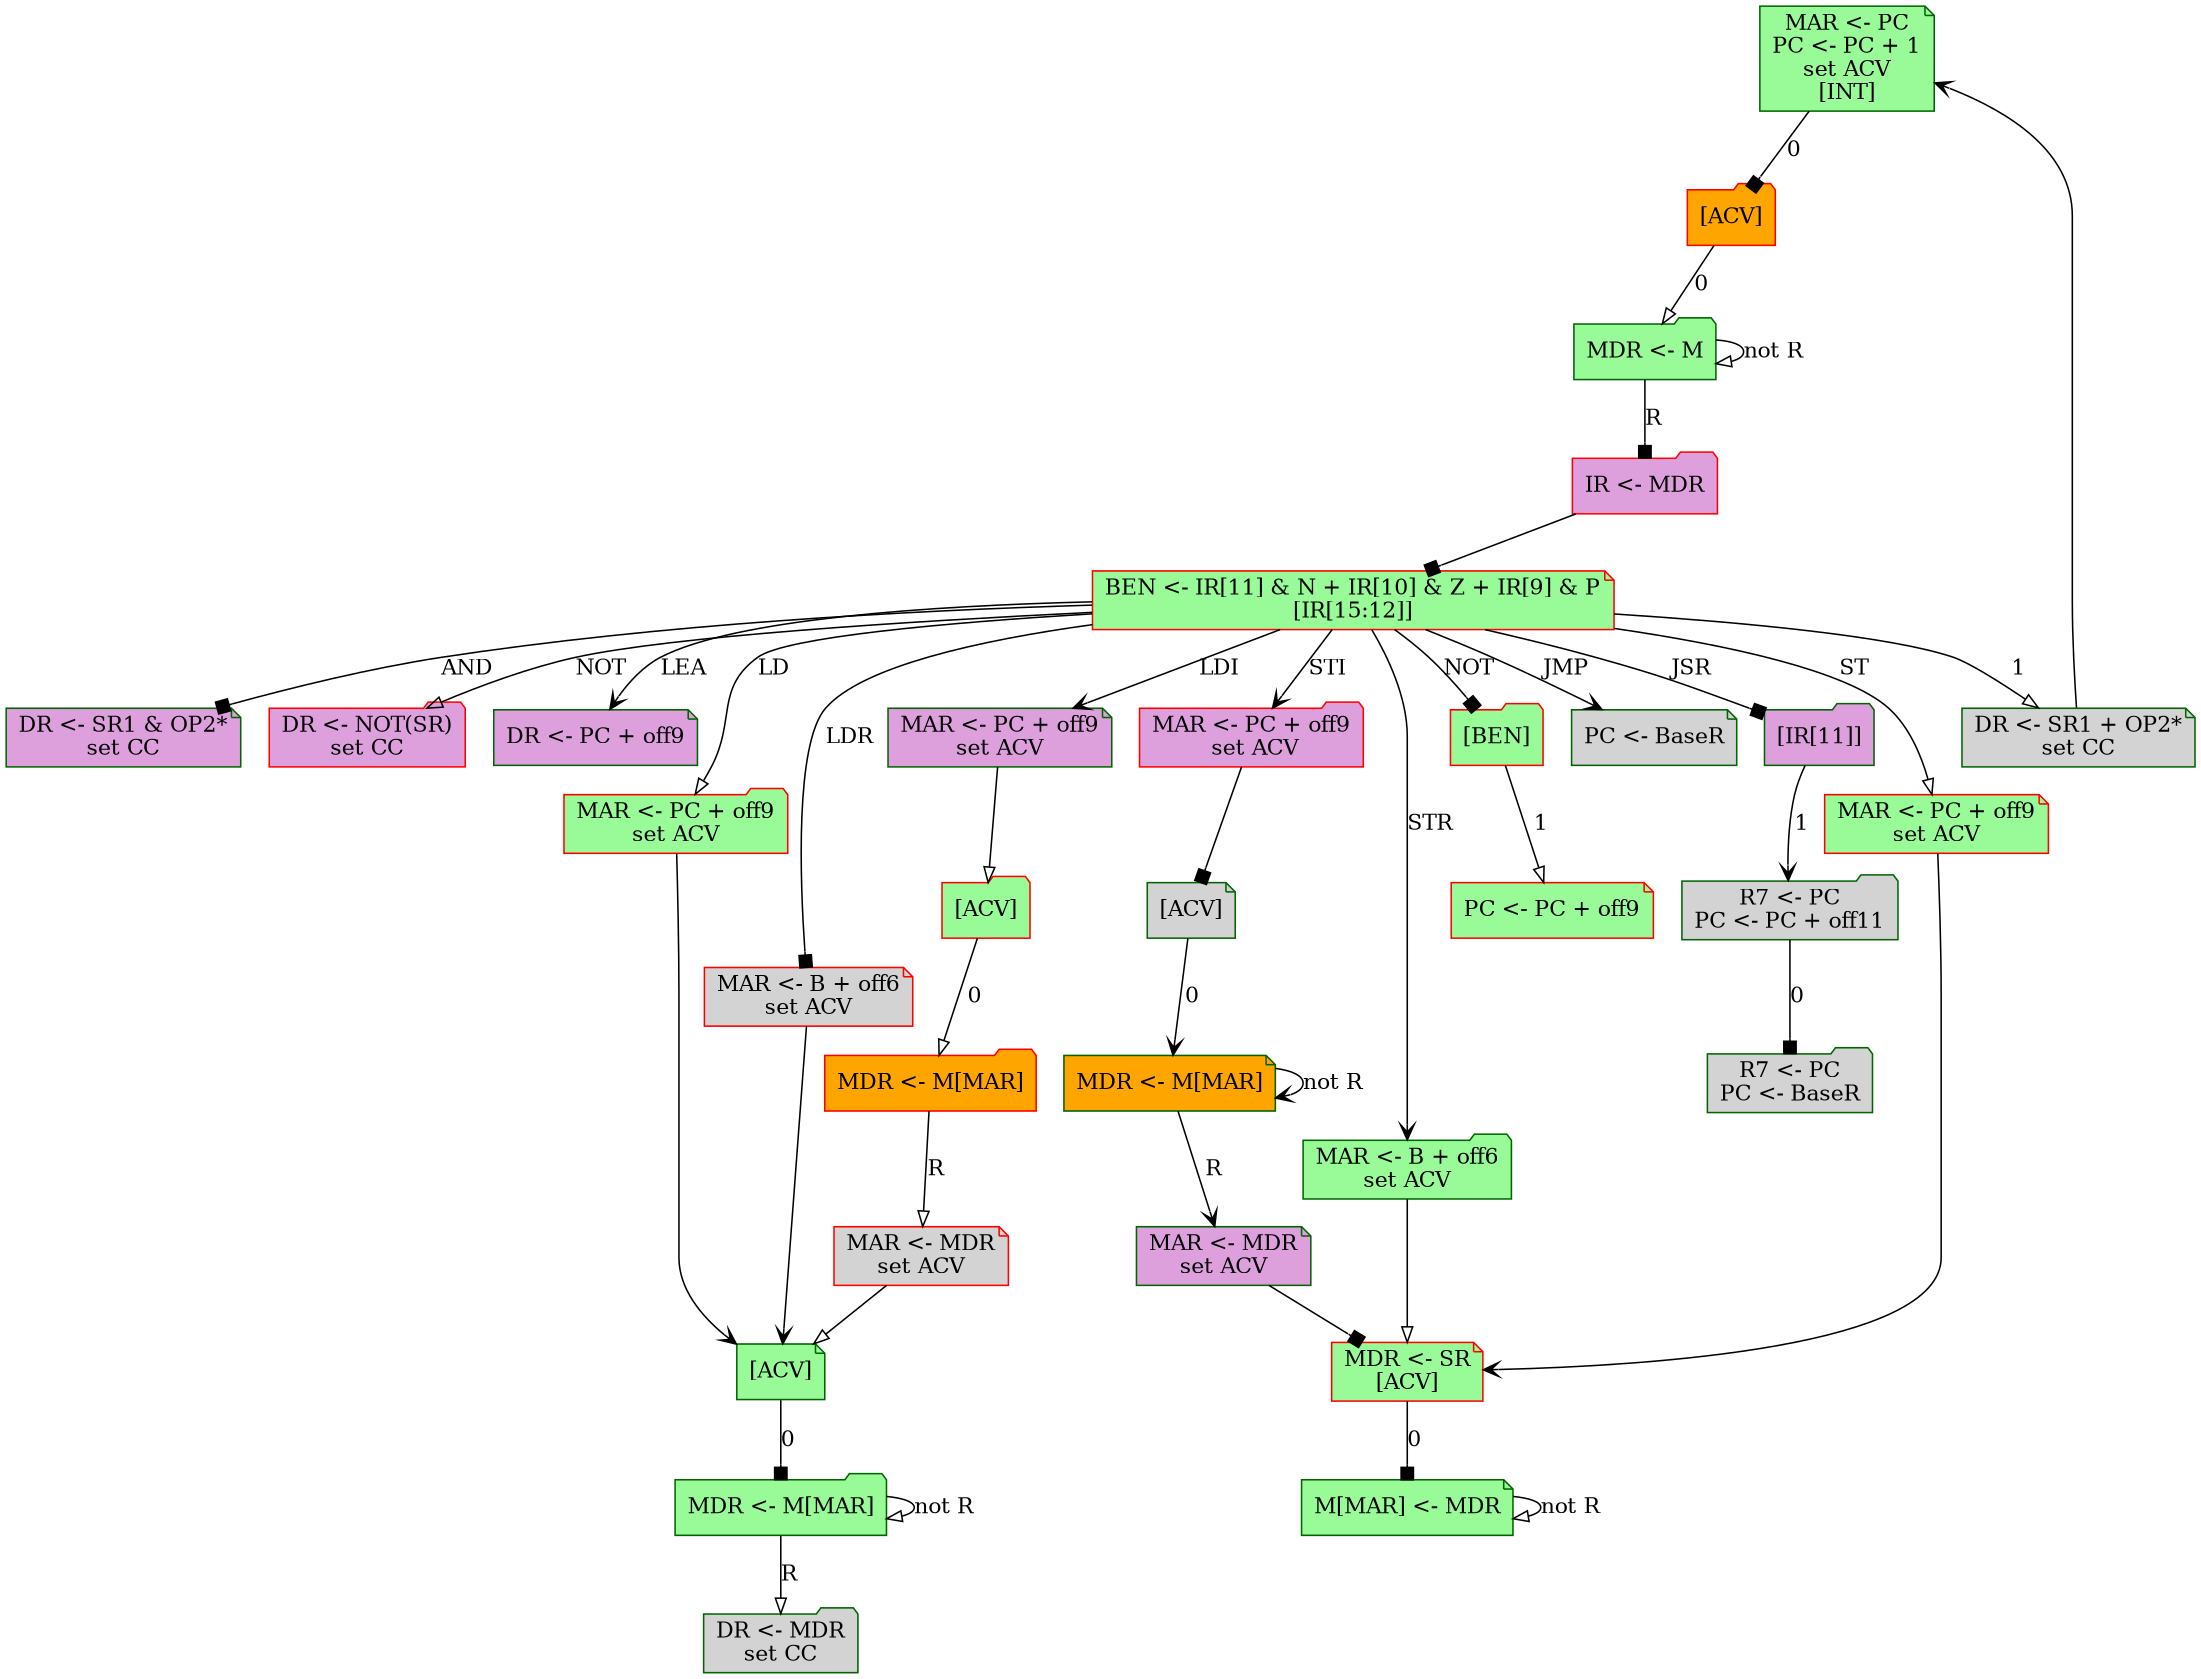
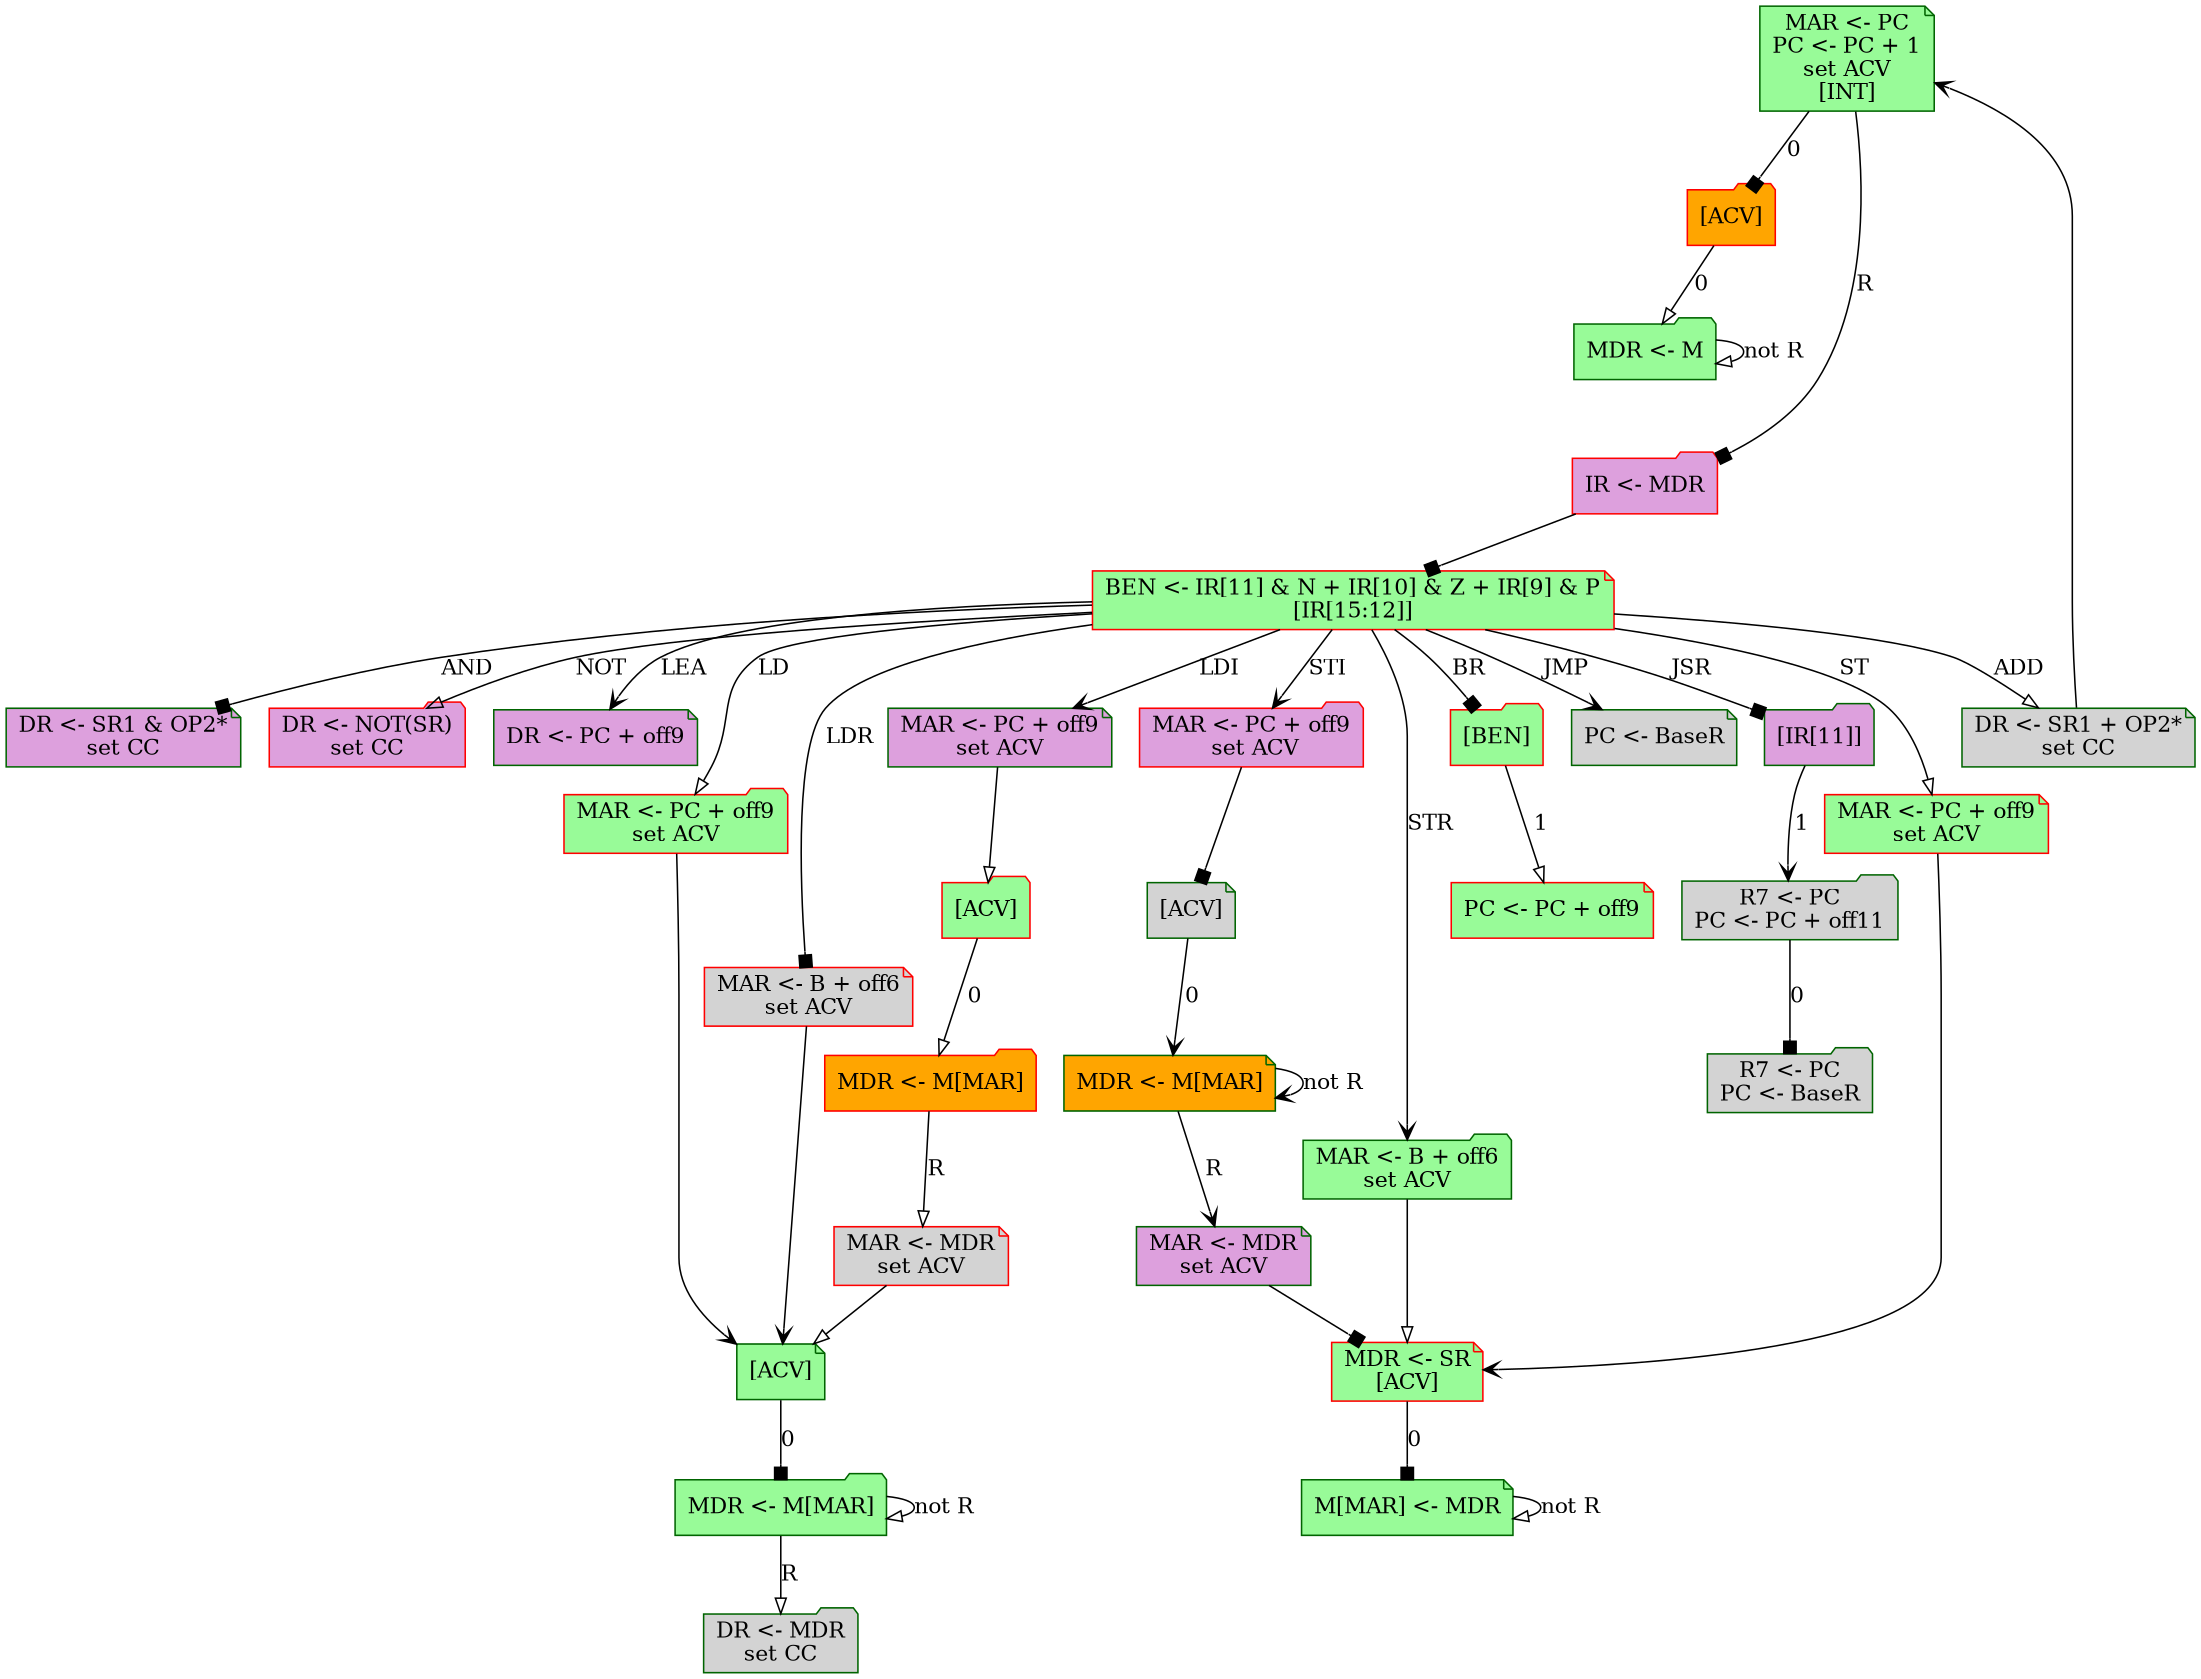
edge "MDR <- M" -> "IR <- MDR": now "MAR <- PC PC <- PC + 1 set ACV [INT]" -> "IR <- MDR"
edge "BEN <- IR[11] & N + IR[10] & Z + IR[9] & P [IR[15:12]]" -> "[BEN]": label "NOT" -> "BR"
edge "BEN <- IR[11] & N + IR[10] & Z + IR[9] & P [IR[15:12]]" -> "DR <- SR1 + OP2* set CC": label "1" -> "ADD"
